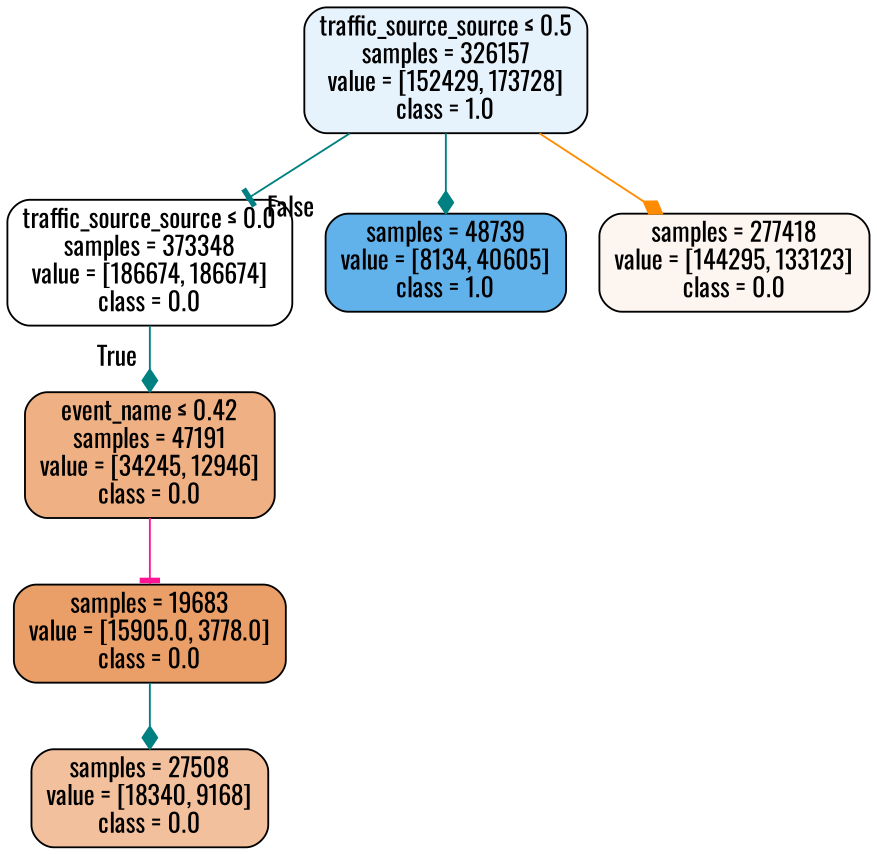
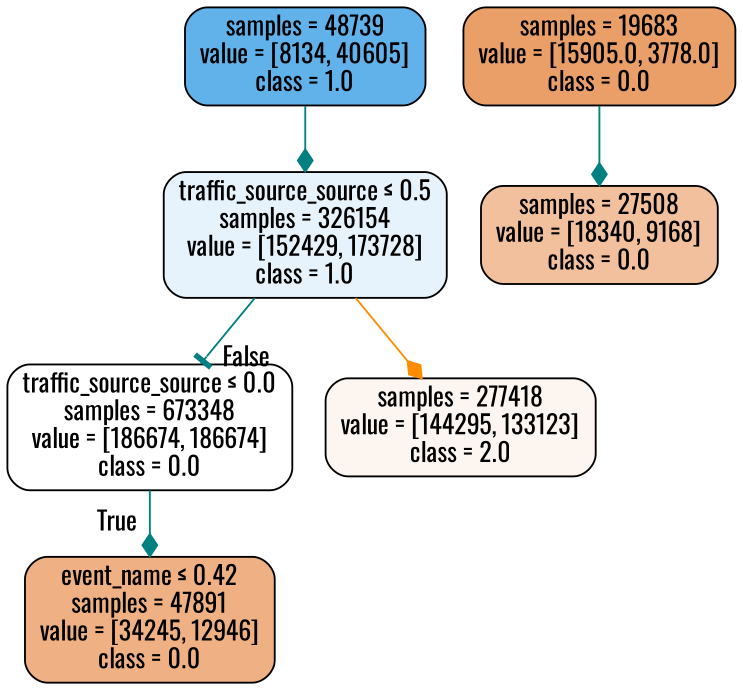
node "traffic_source_source ≤ 0.5": text "samples = 326157" -> "samples = 326154"
edge "traffic_source_source ≤ 0.5" -> "samples = 48739": reversed
node "traffic_source_source ≤ 0.0": text "samples = 373348" -> "samples = 673348"
node "samples = 277418": text "class = 0.0" -> "class = 2.0"
node "event_name ≤ 0.42": text "samples = 47191" -> "samples = 47891"
edge "event_name ≤ 0.42" -> "samples = 19683": removed
